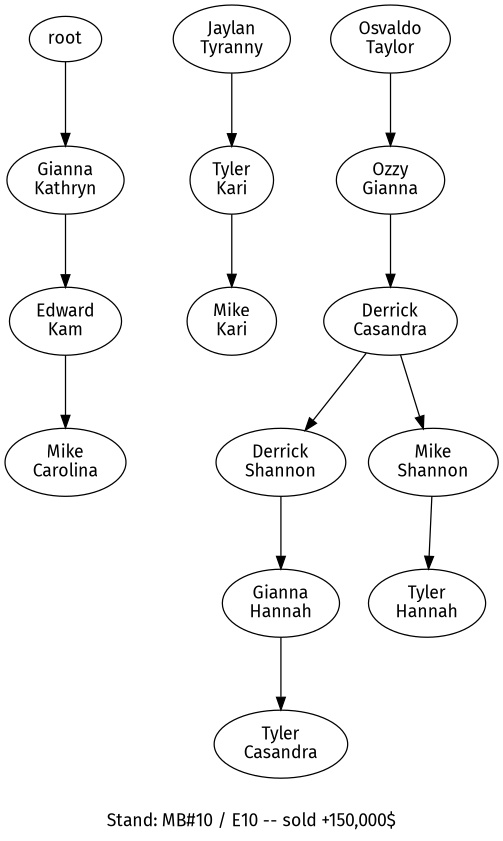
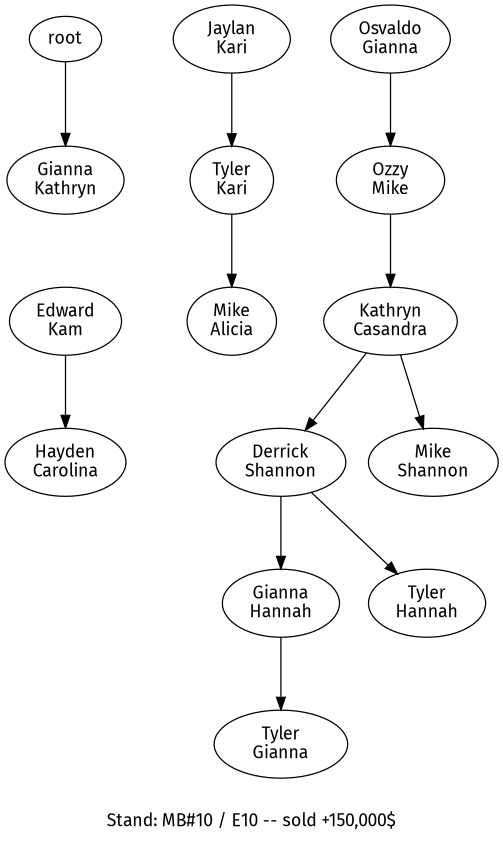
node "Jaylan Tyranny": label "Jaylan Tyranny" -> "Jaylan Kari"
node "Osvaldo Taylor": label "Osvaldo Taylor" -> "Osvaldo Gianna"
node "Ozzy Gianna": label "Ozzy Gianna" -> "Ozzy Mike"
edge "Gianna Kathryn" -> "Edward Kam": removed
node "Mike Kari": label "Mike Kari" -> "Mike Alicia"
node "Derrick Casandra": label "Derrick Casandra" -> "Kathryn Casandra"
node "Mike Carolina": label "Mike Carolina" -> "Hayden Carolina"
edge "Mike Shannon" -> "Tyler Hannah": now "Derrick Shannon" -> "Tyler Hannah"
node "Tyler Casandra": label "Tyler Casandra" -> "Tyler Gianna"
